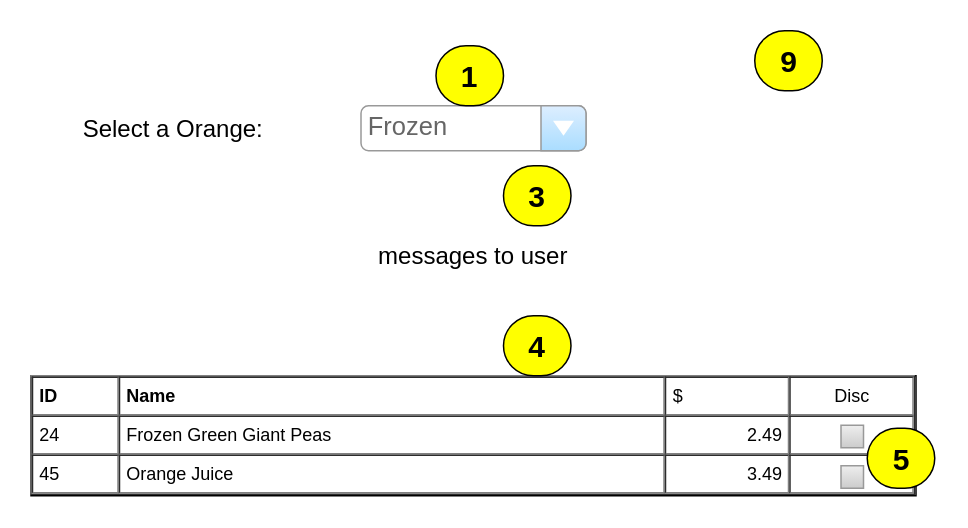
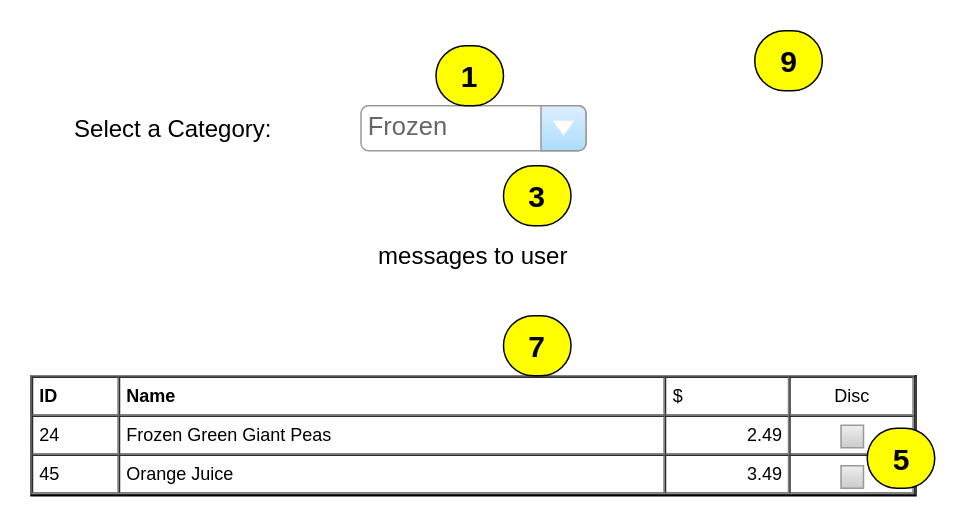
node "Select a Orange:": label "Select a Orange:" -> "Select a Category:"
node "4": label "4" -> "7"
